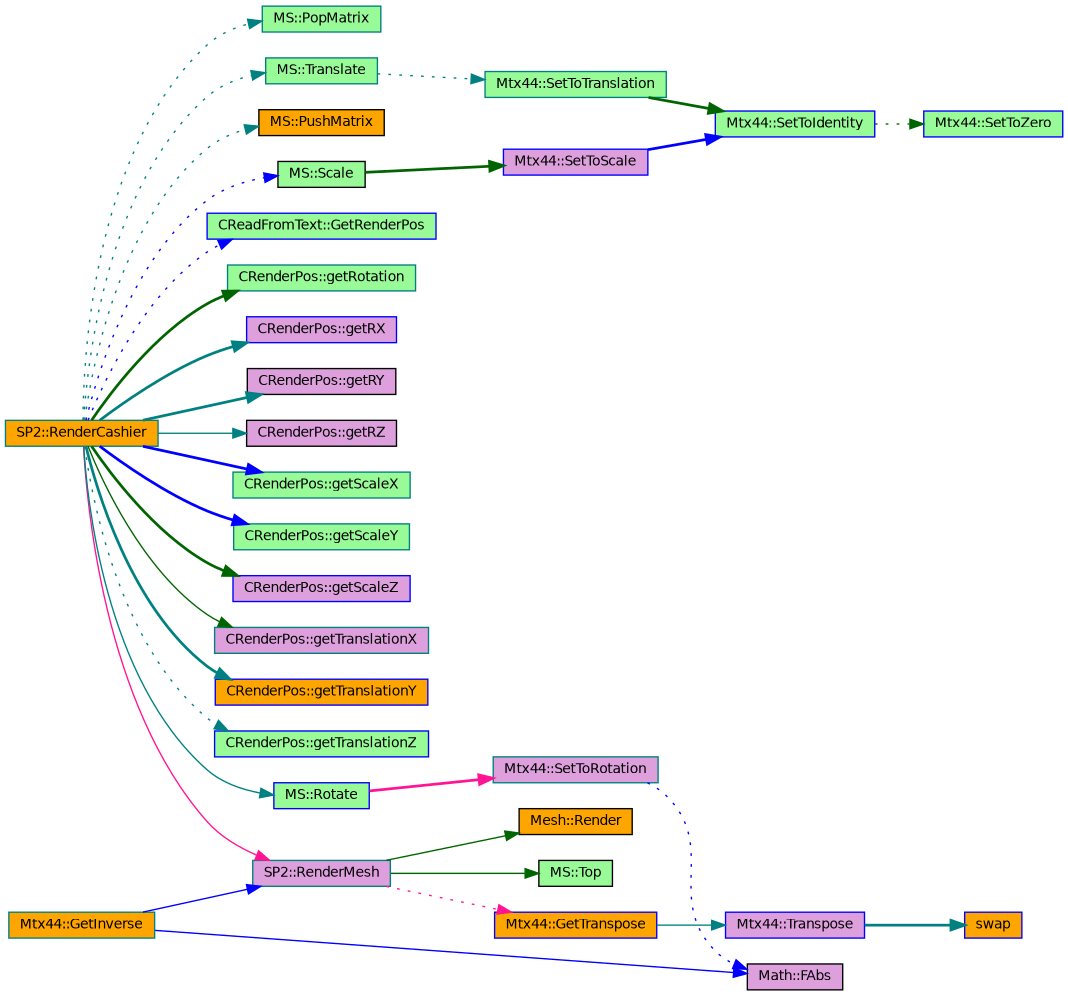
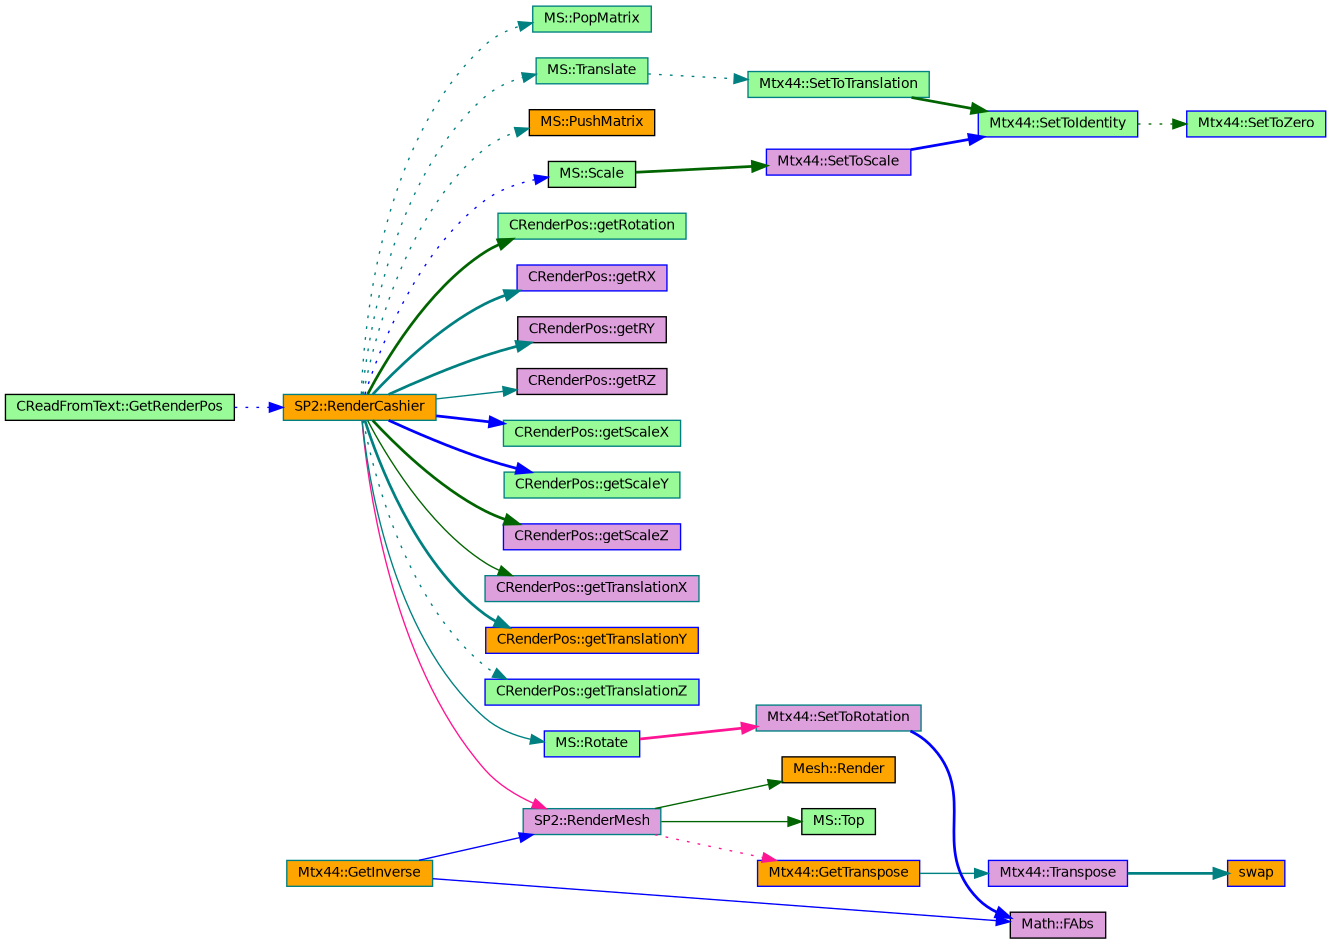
node "CReadFromText::GetRenderPos": color blue -> black
edge "SP2::RenderCashier" -> "CReadFromText::GetRenderPos": reversed
edge "Mtx44::SetToRotation" -> "Math::FAbs": style dotted -> bold
